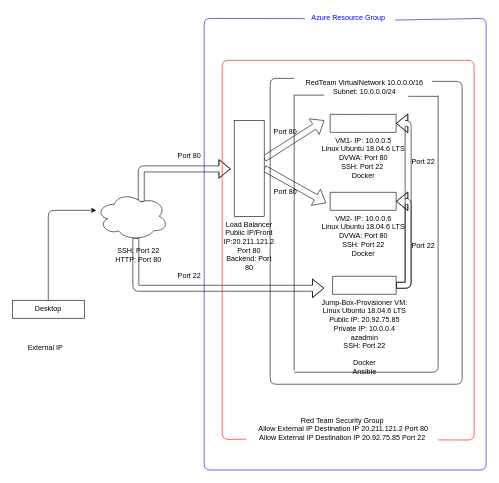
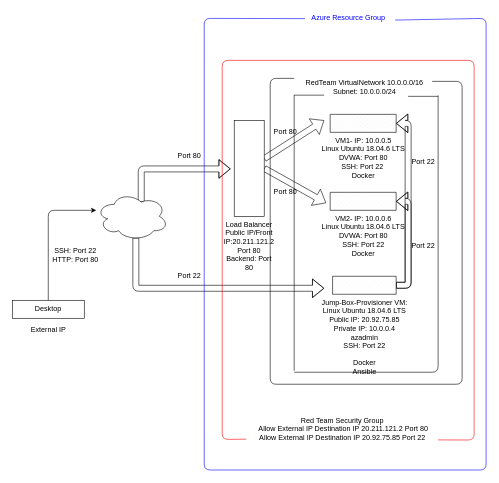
node "SSH: Port 22 HTTP: Port 80": moved (138, 255) -> (75, 255)
node "External IP": moved (45, 348) -> (48, 330)
